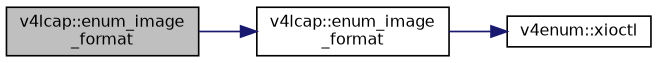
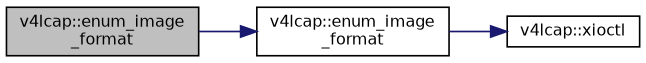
node "v4enum::xioctl": label "v4enum::xioctl" -> "v4lcap::xioctl"
